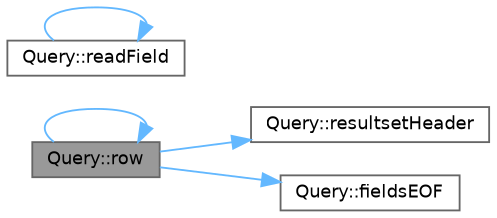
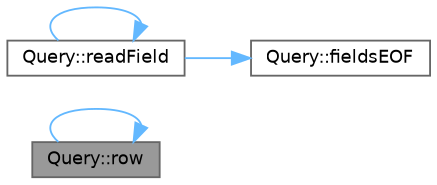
node "Query::resultsetHeader": removed
edge "Query::row" -> "Query::fieldsEOF": now "Query::readField" -> "Query::fieldsEOF"
